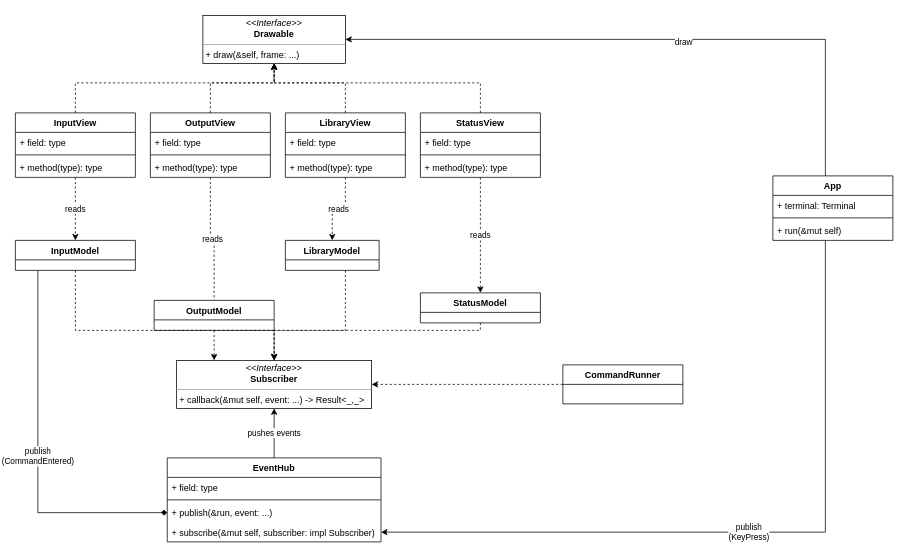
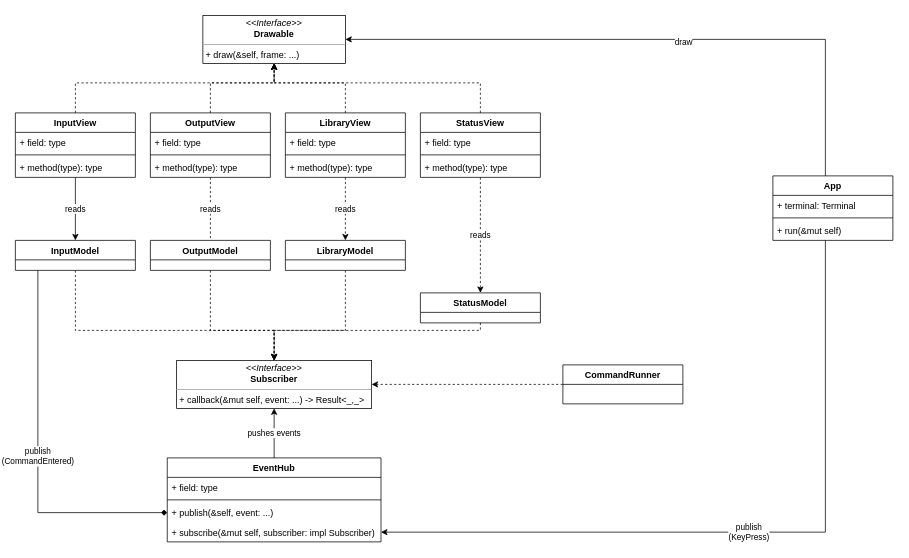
edge "InputView" -> "InputModel": style dashed -> solid
node "LibraryModel": size 94x30 -> 120x30
node "OutputModel": moved (214, 315) -> (210, 255)
node "+ publish(&run, event: ...)": label "+ publish(&run, event: ...)" -> "+ publish(&self, event: ...)"
